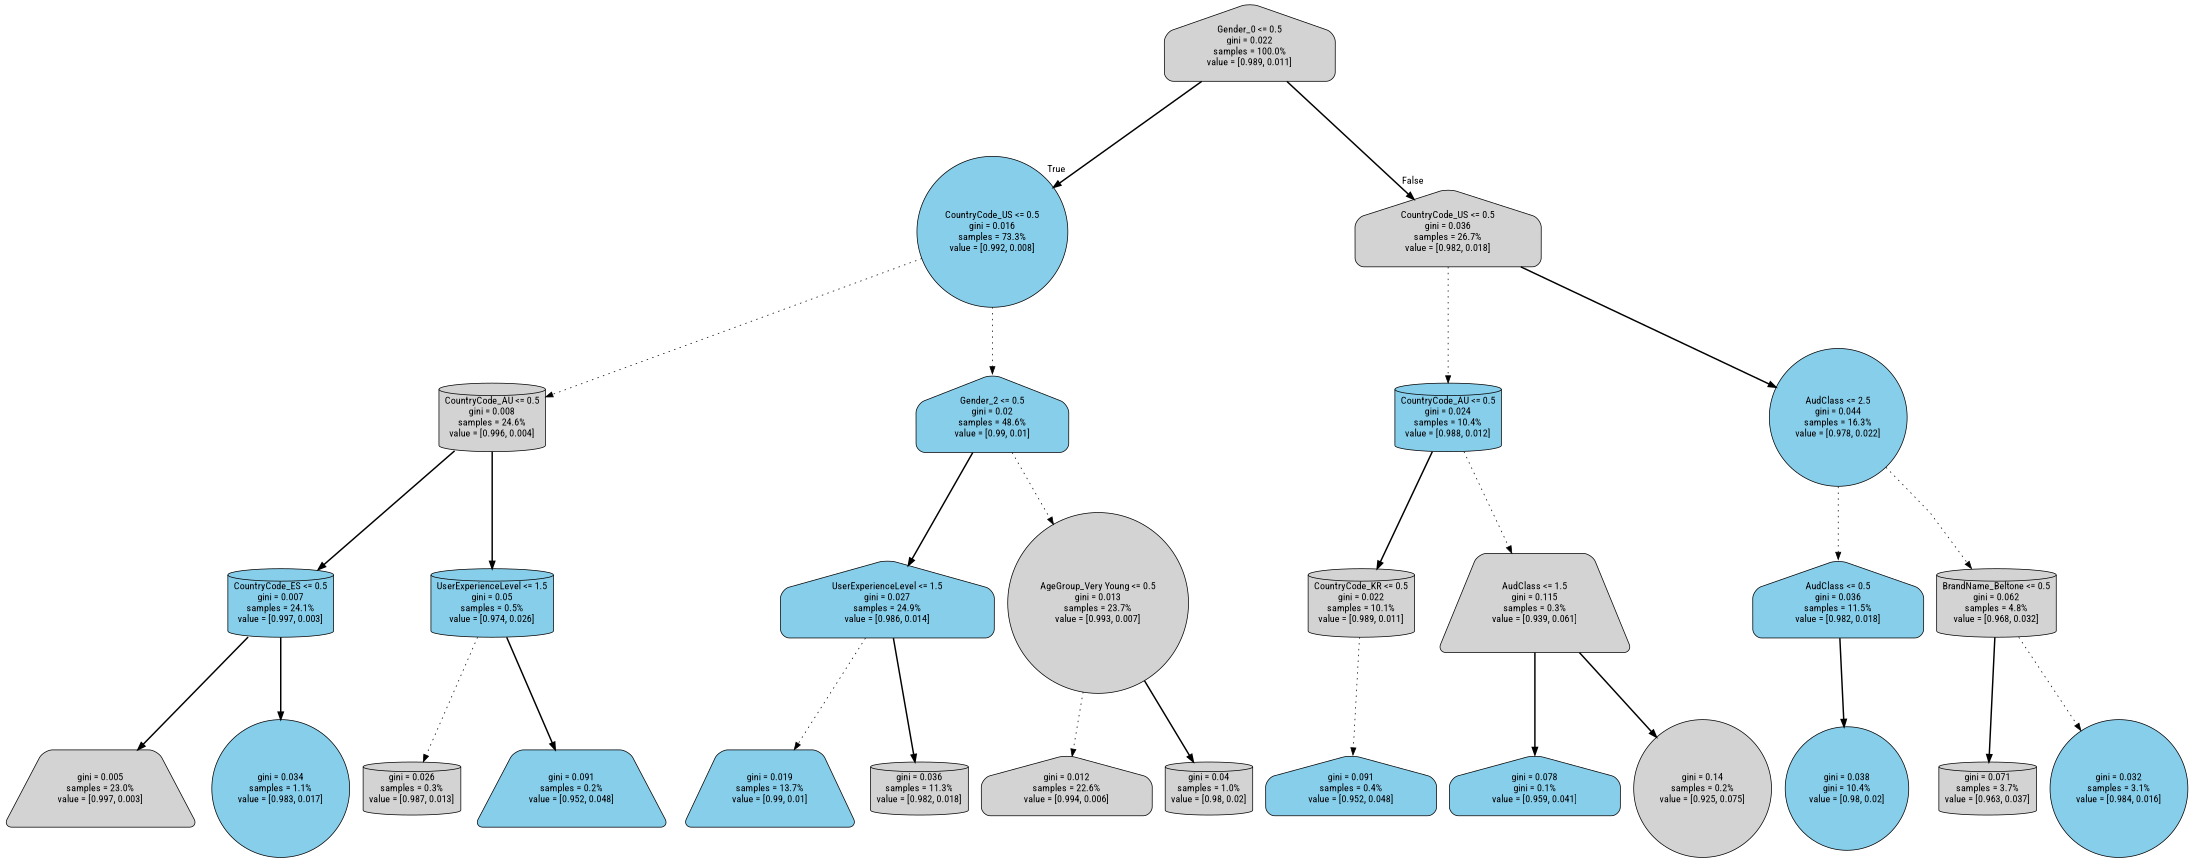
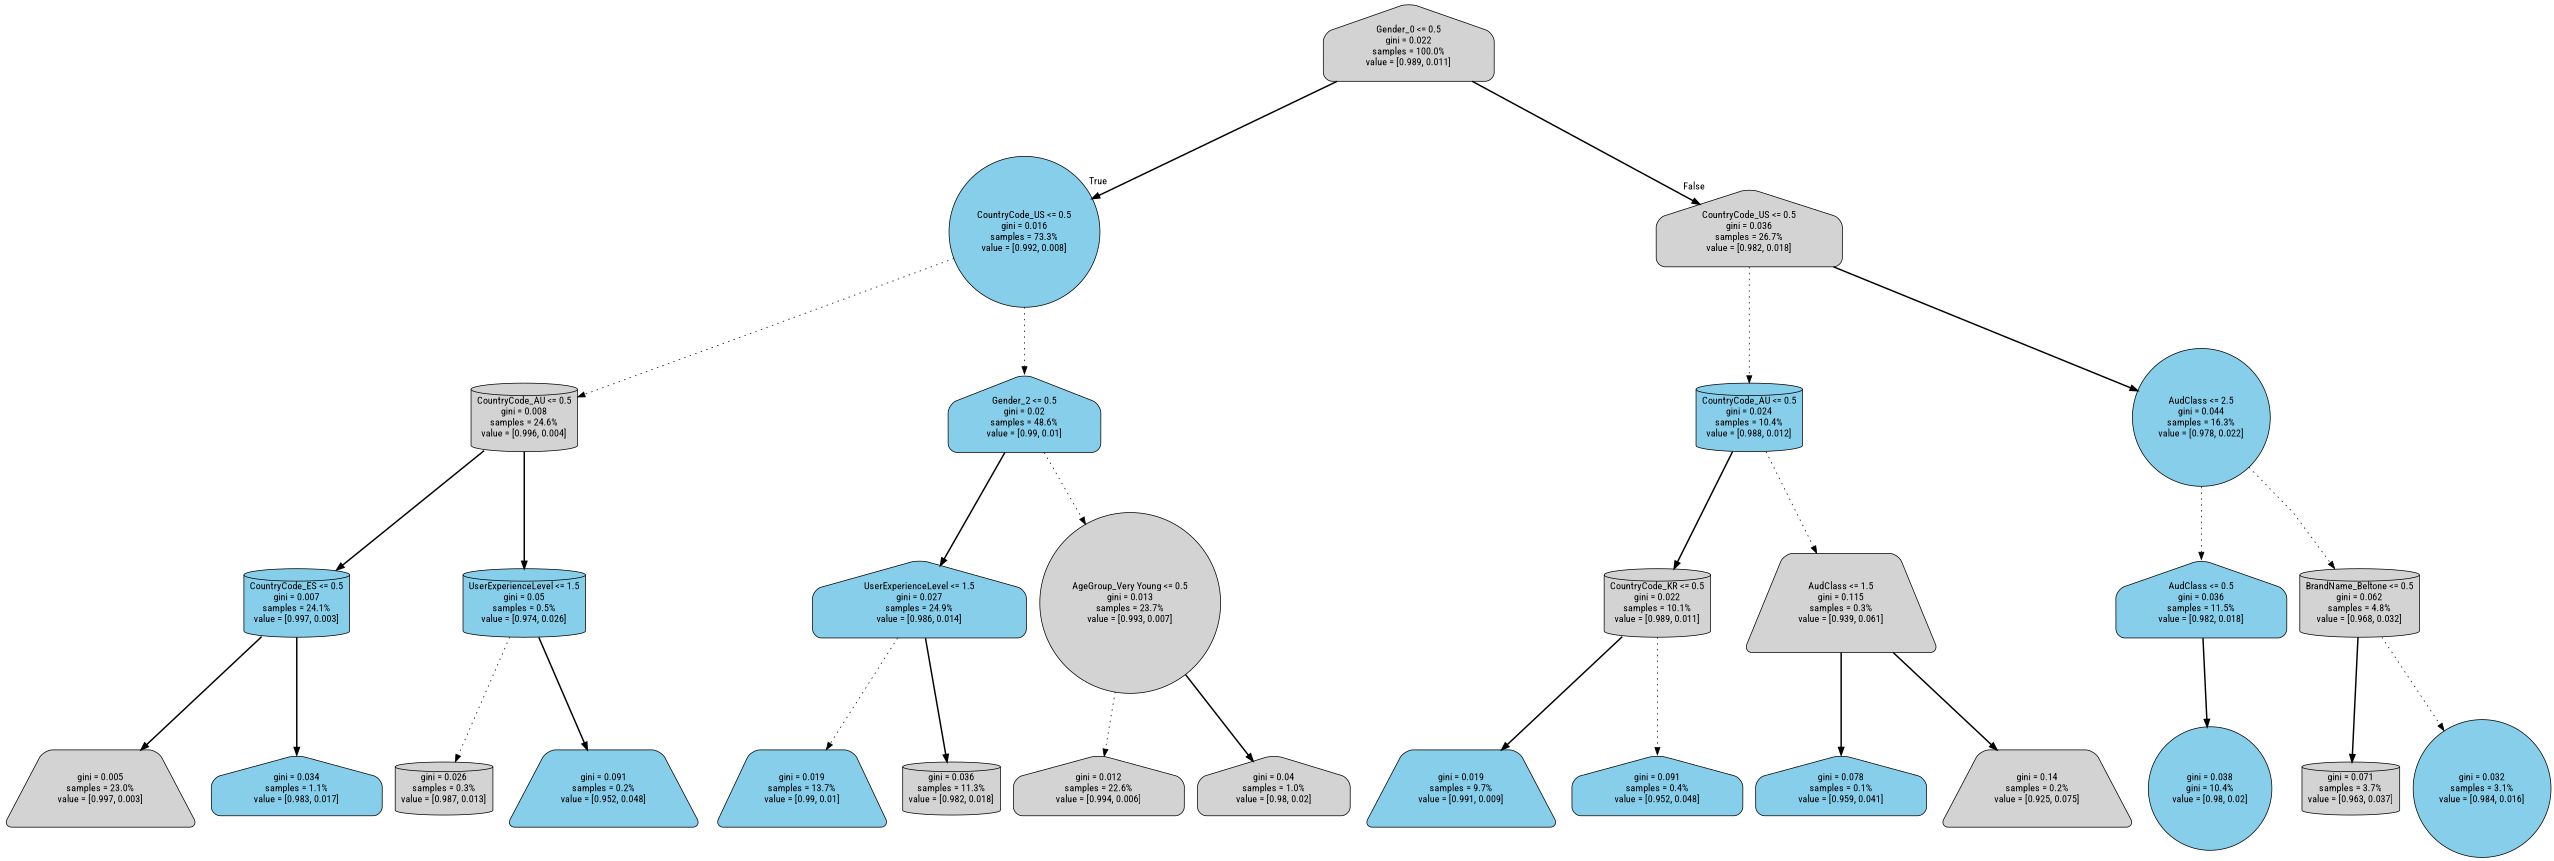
node "gini = 0.034 samples = 1.1% value = [0.983, 0.017]": shape circle -> house
node "gini = 0.04 samples = 1.0% value = [0.98, 0.02]": shape cylinder -> house
node "gini = 0.019 samples = 9.7% value = [0.991, 0.009]": added
node "gini = 0.078 gini = 0.1% value = [0.959, 0.041]": label "gini = 0.078 gini = 0.1% value = [0.959, 0.041]" -> "gini = 0.078 samples = 0.1% value = [0.959, 0.041]"
node "gini = 0.14 samples = 0.2% value = [0.925, 0.075]": shape circle -> trapezium
